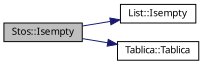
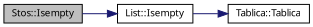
edge "Stos::Isempty" -> "Tablica::Tablica": now "List::Isempty" -> "Tablica::Tablica"
